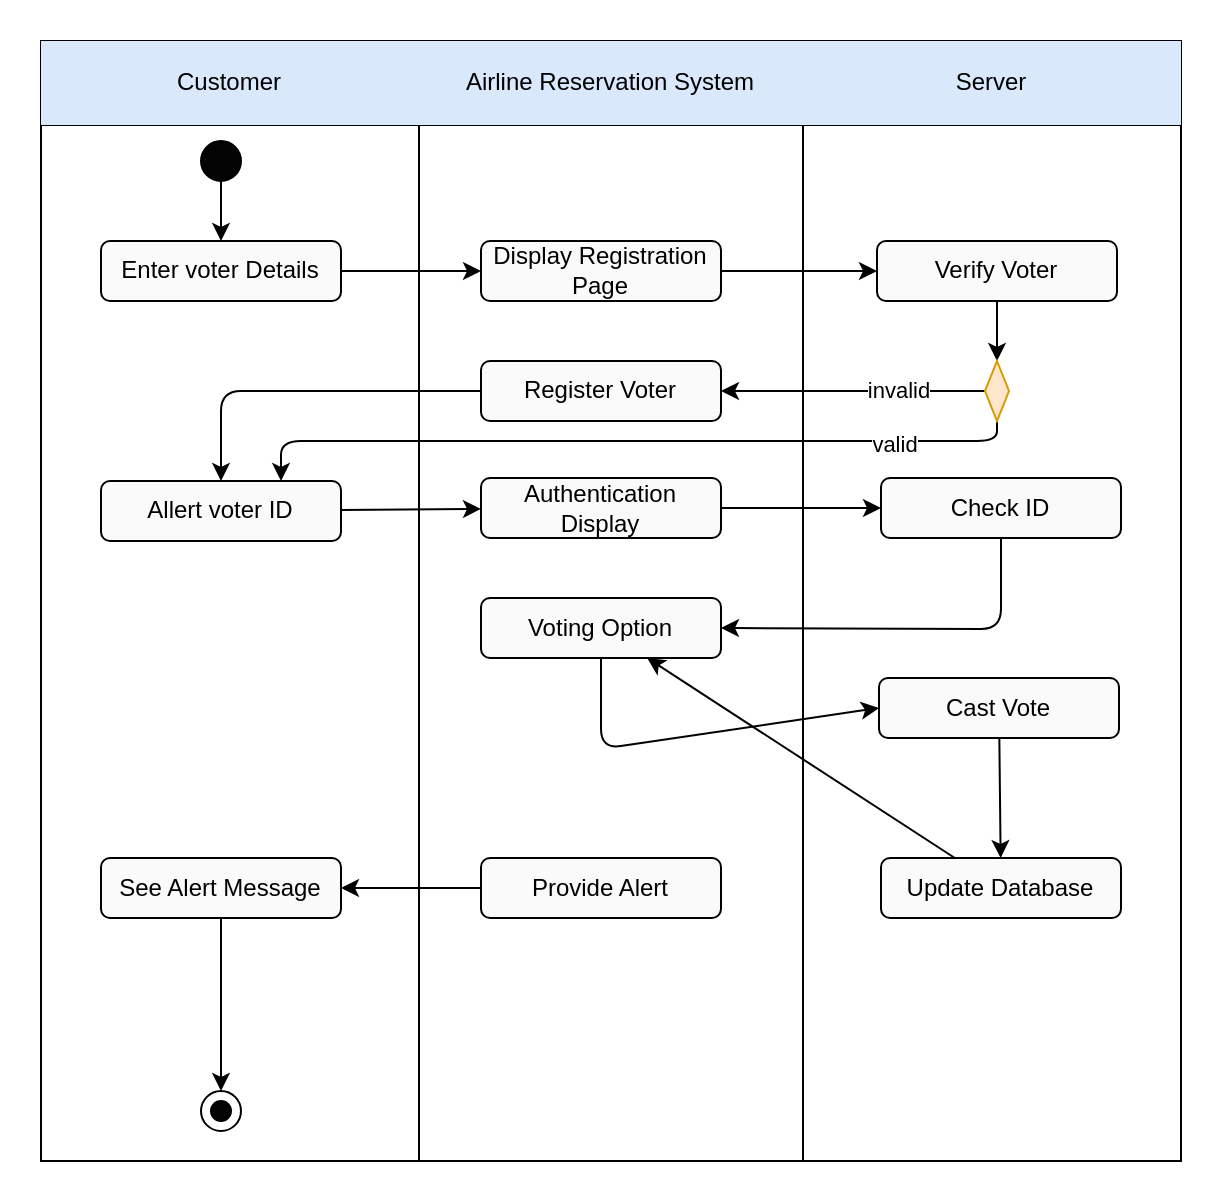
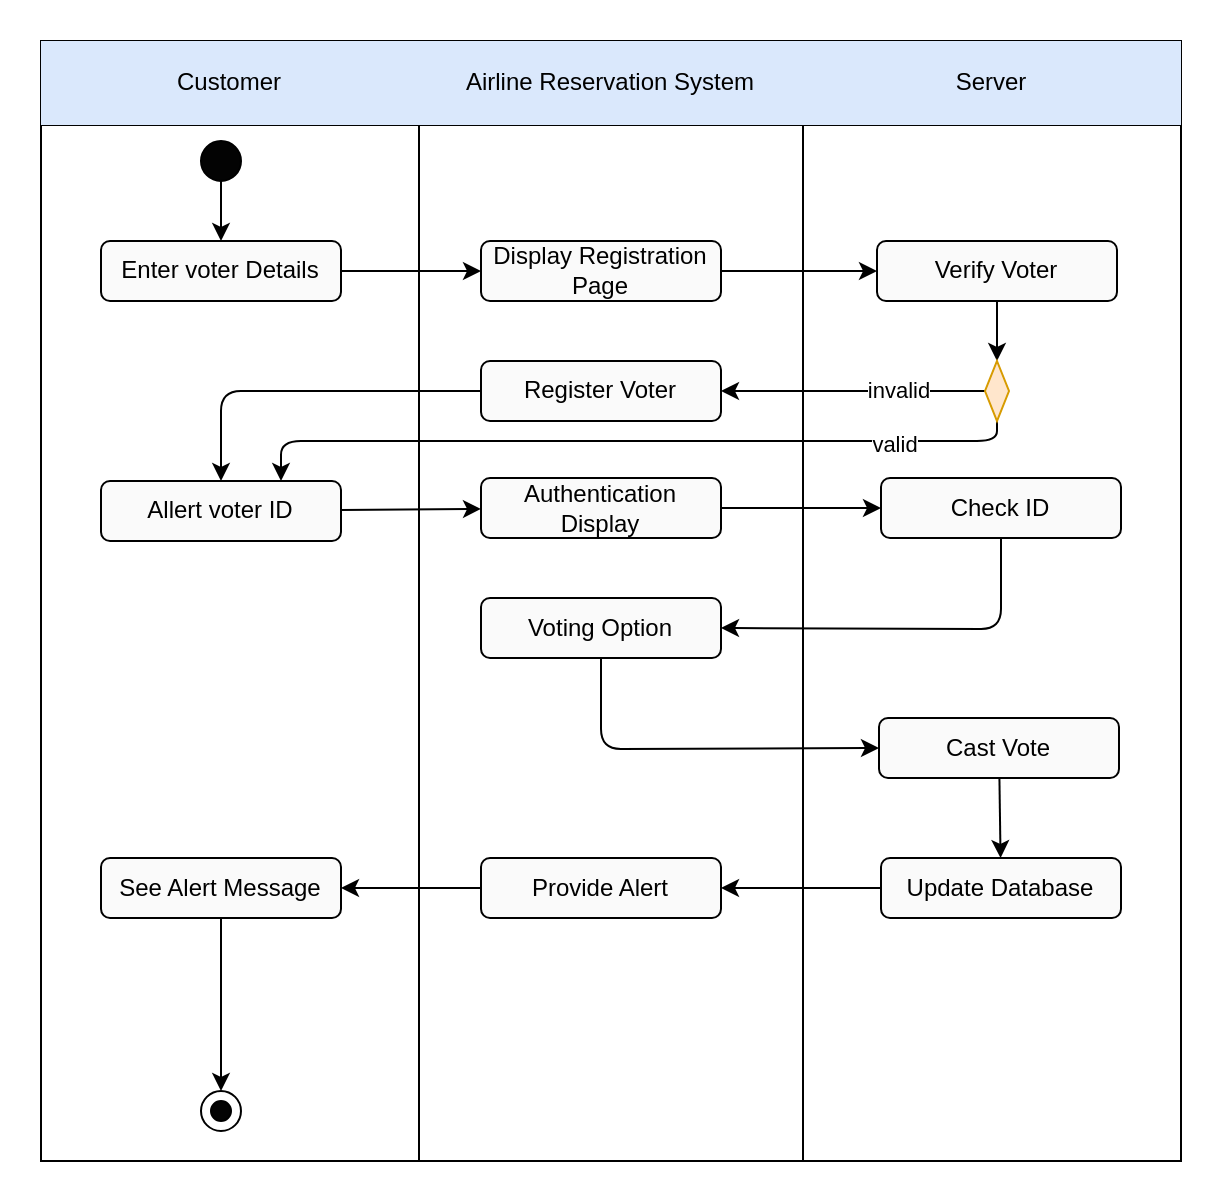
node "Cast Vote": moved (999, 708) -> (999, 748)
edge "Update Database" -> "Voting Option": now "Update Database" -> "Provide Alert"
